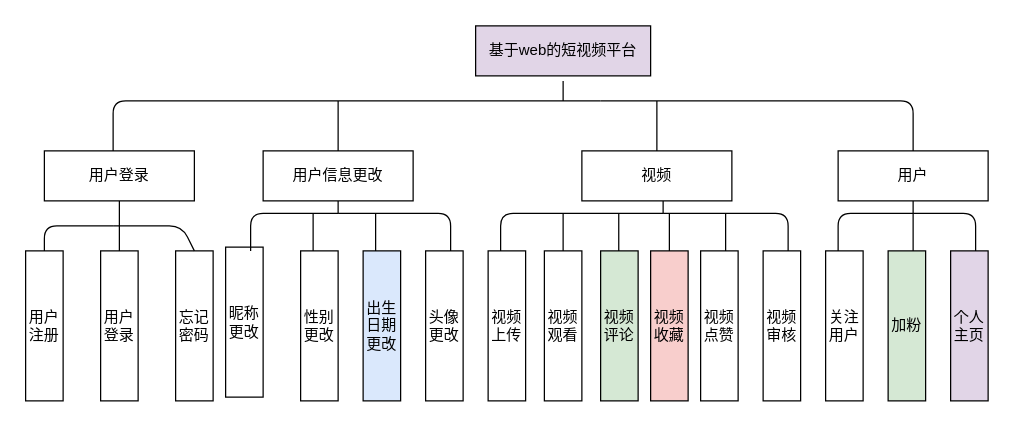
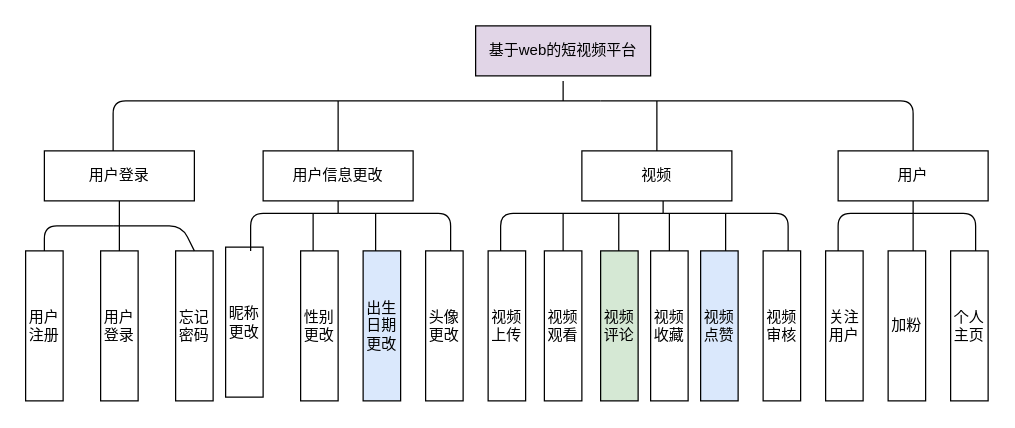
node "视频收藏": fillcolor #f8cecc -> #ffffff
node "视频点赞": fillcolor #ffffff -> #dae8fc
node "加粉": fillcolor #d5e8d4 -> #ffffff
node "个人主页": fillcolor #e1d5e7 -> #ffffff
